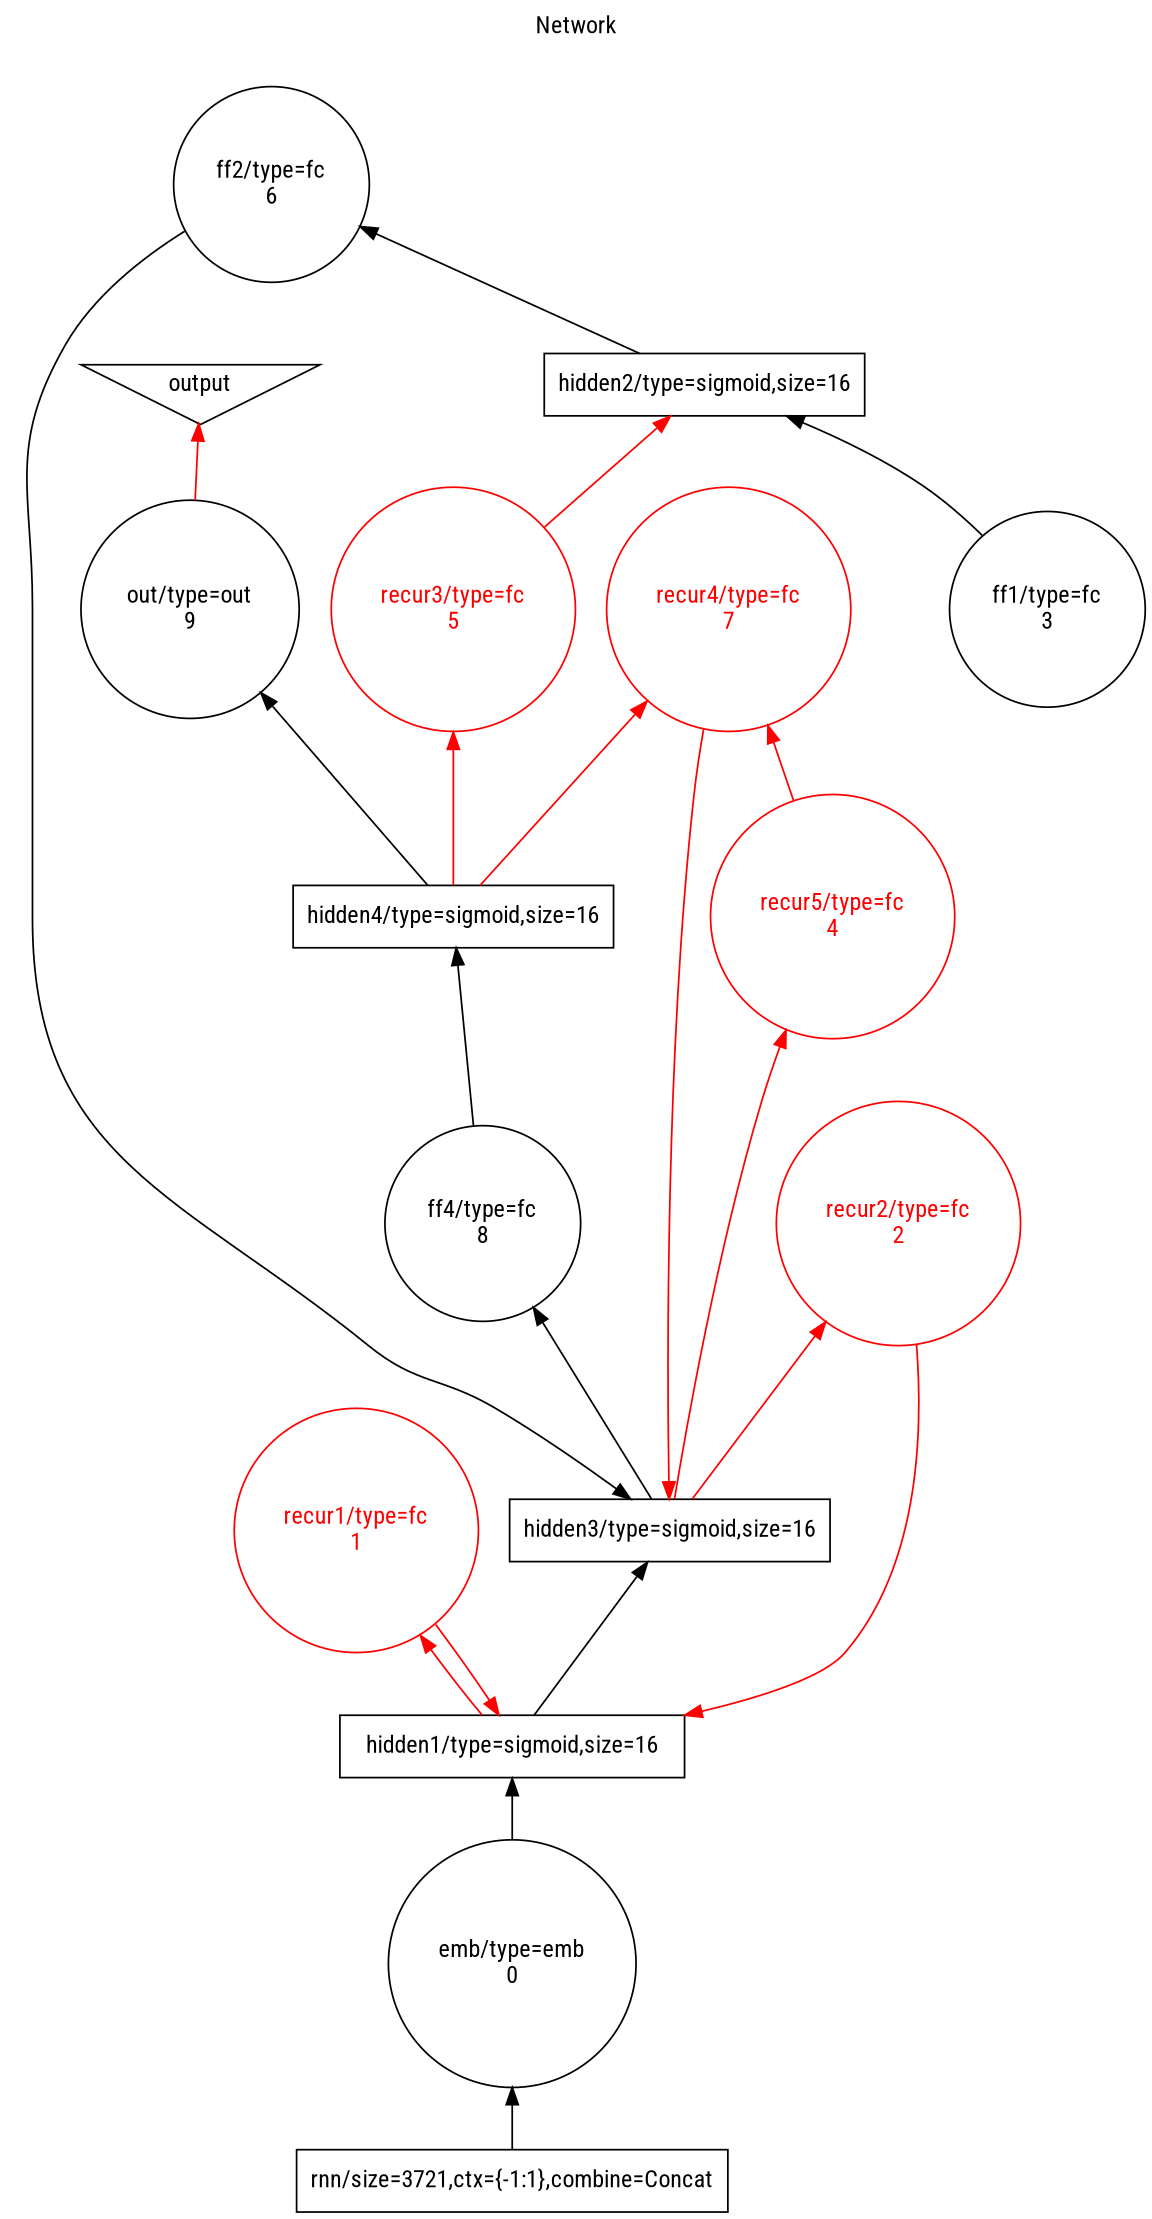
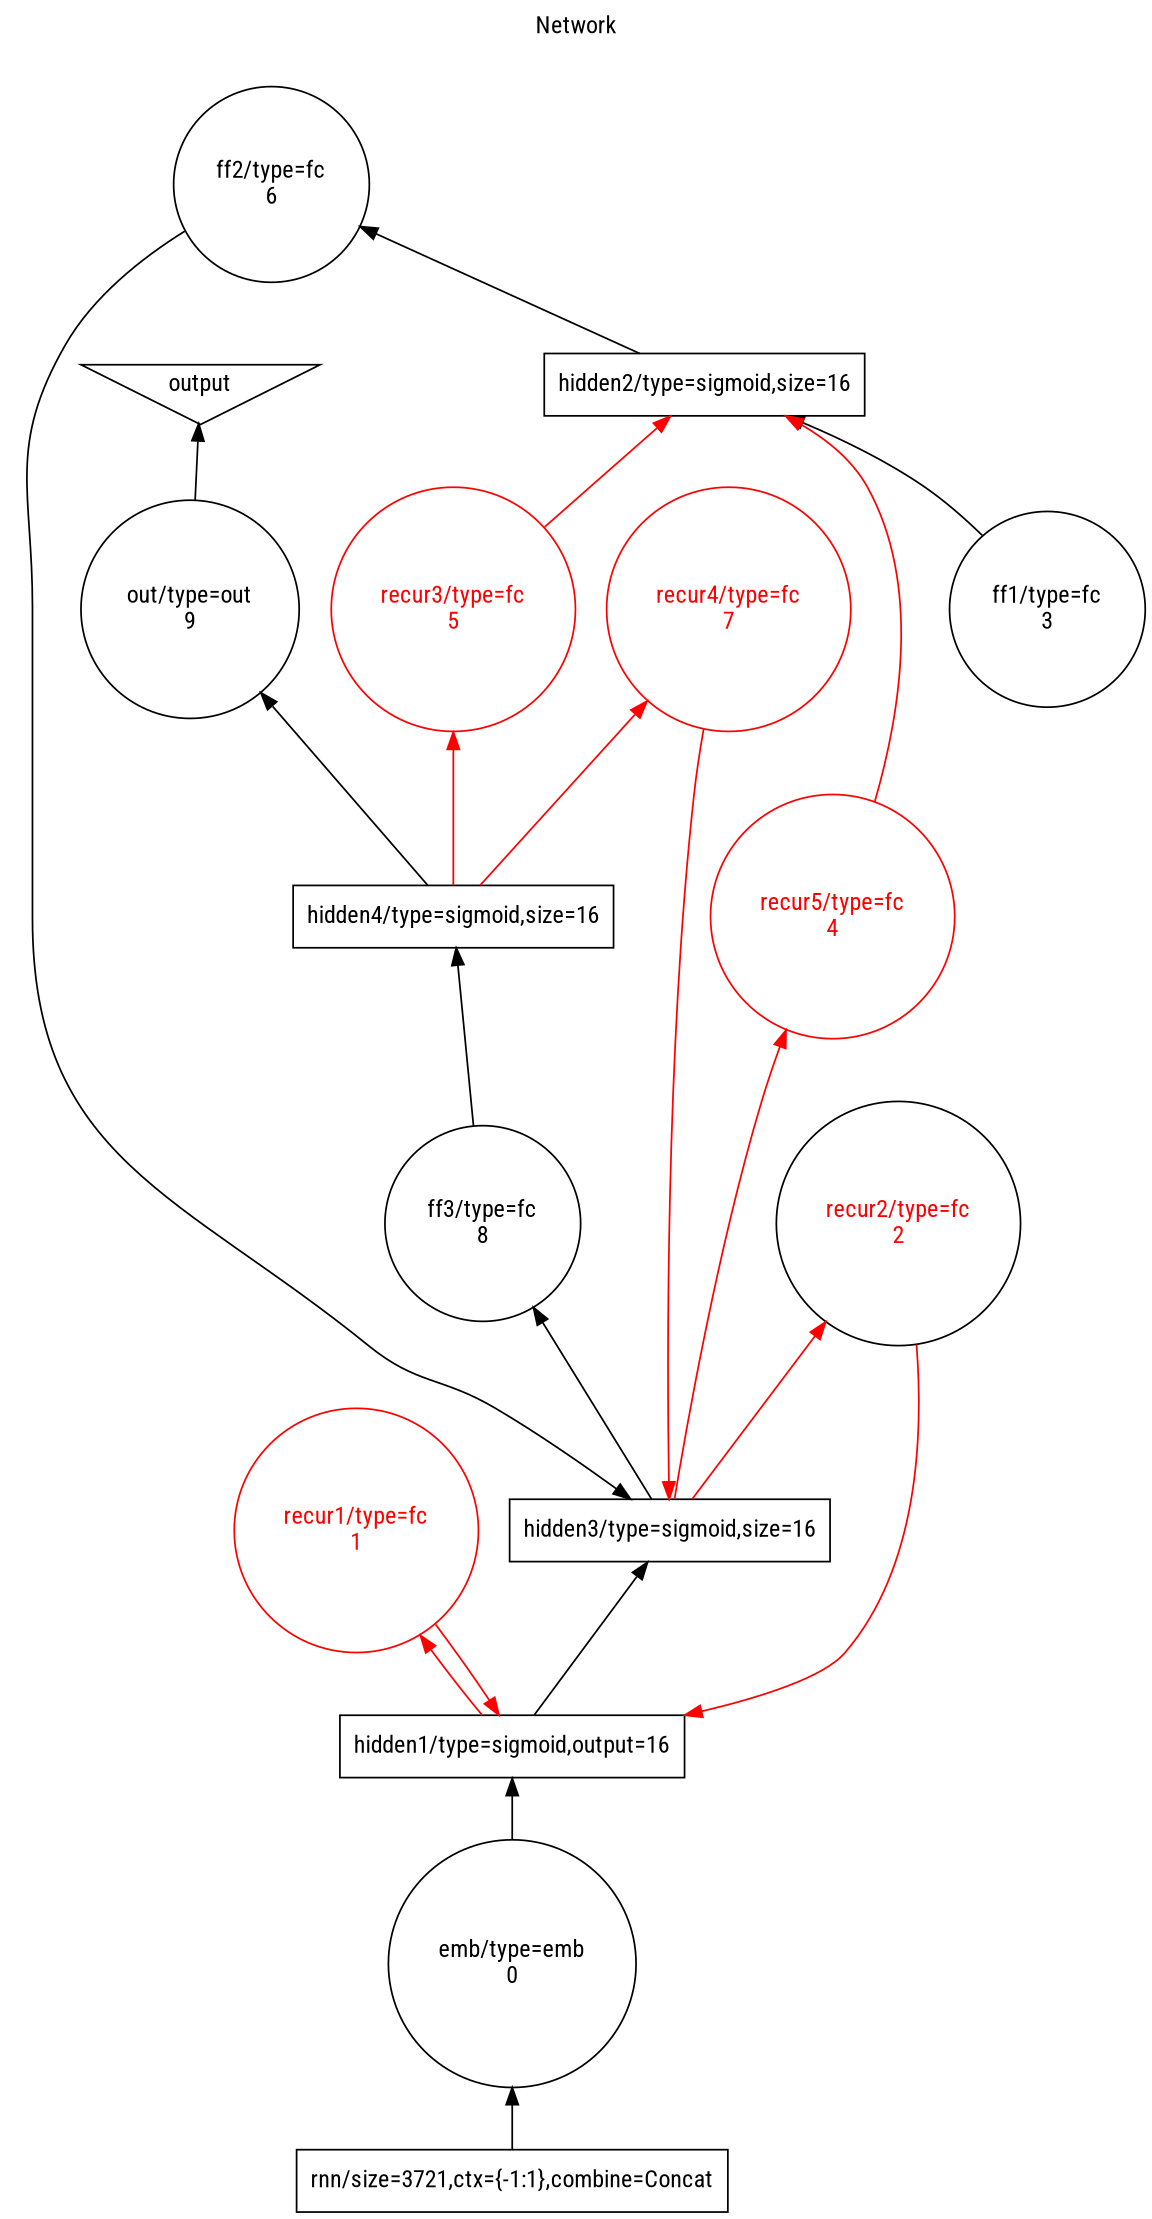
edge "out/type=out 9" -> "output": color red -> black
edge "recur5/type=fc 4" -> "recur4/type=fc 7": now "recur5/type=fc 4" -> "hidden2/type=sigmoid,size=16"
node "ff4/type=fc 8": label "ff4/type=fc 8" -> "ff3/type=fc 8"
node "recur2/type=fc 2": color red -> black
node "hidden1/type=sigmoid,size=16": label "hidden1/type=sigmoid,size=16" -> "hidden1/type=sigmoid,output=16"
